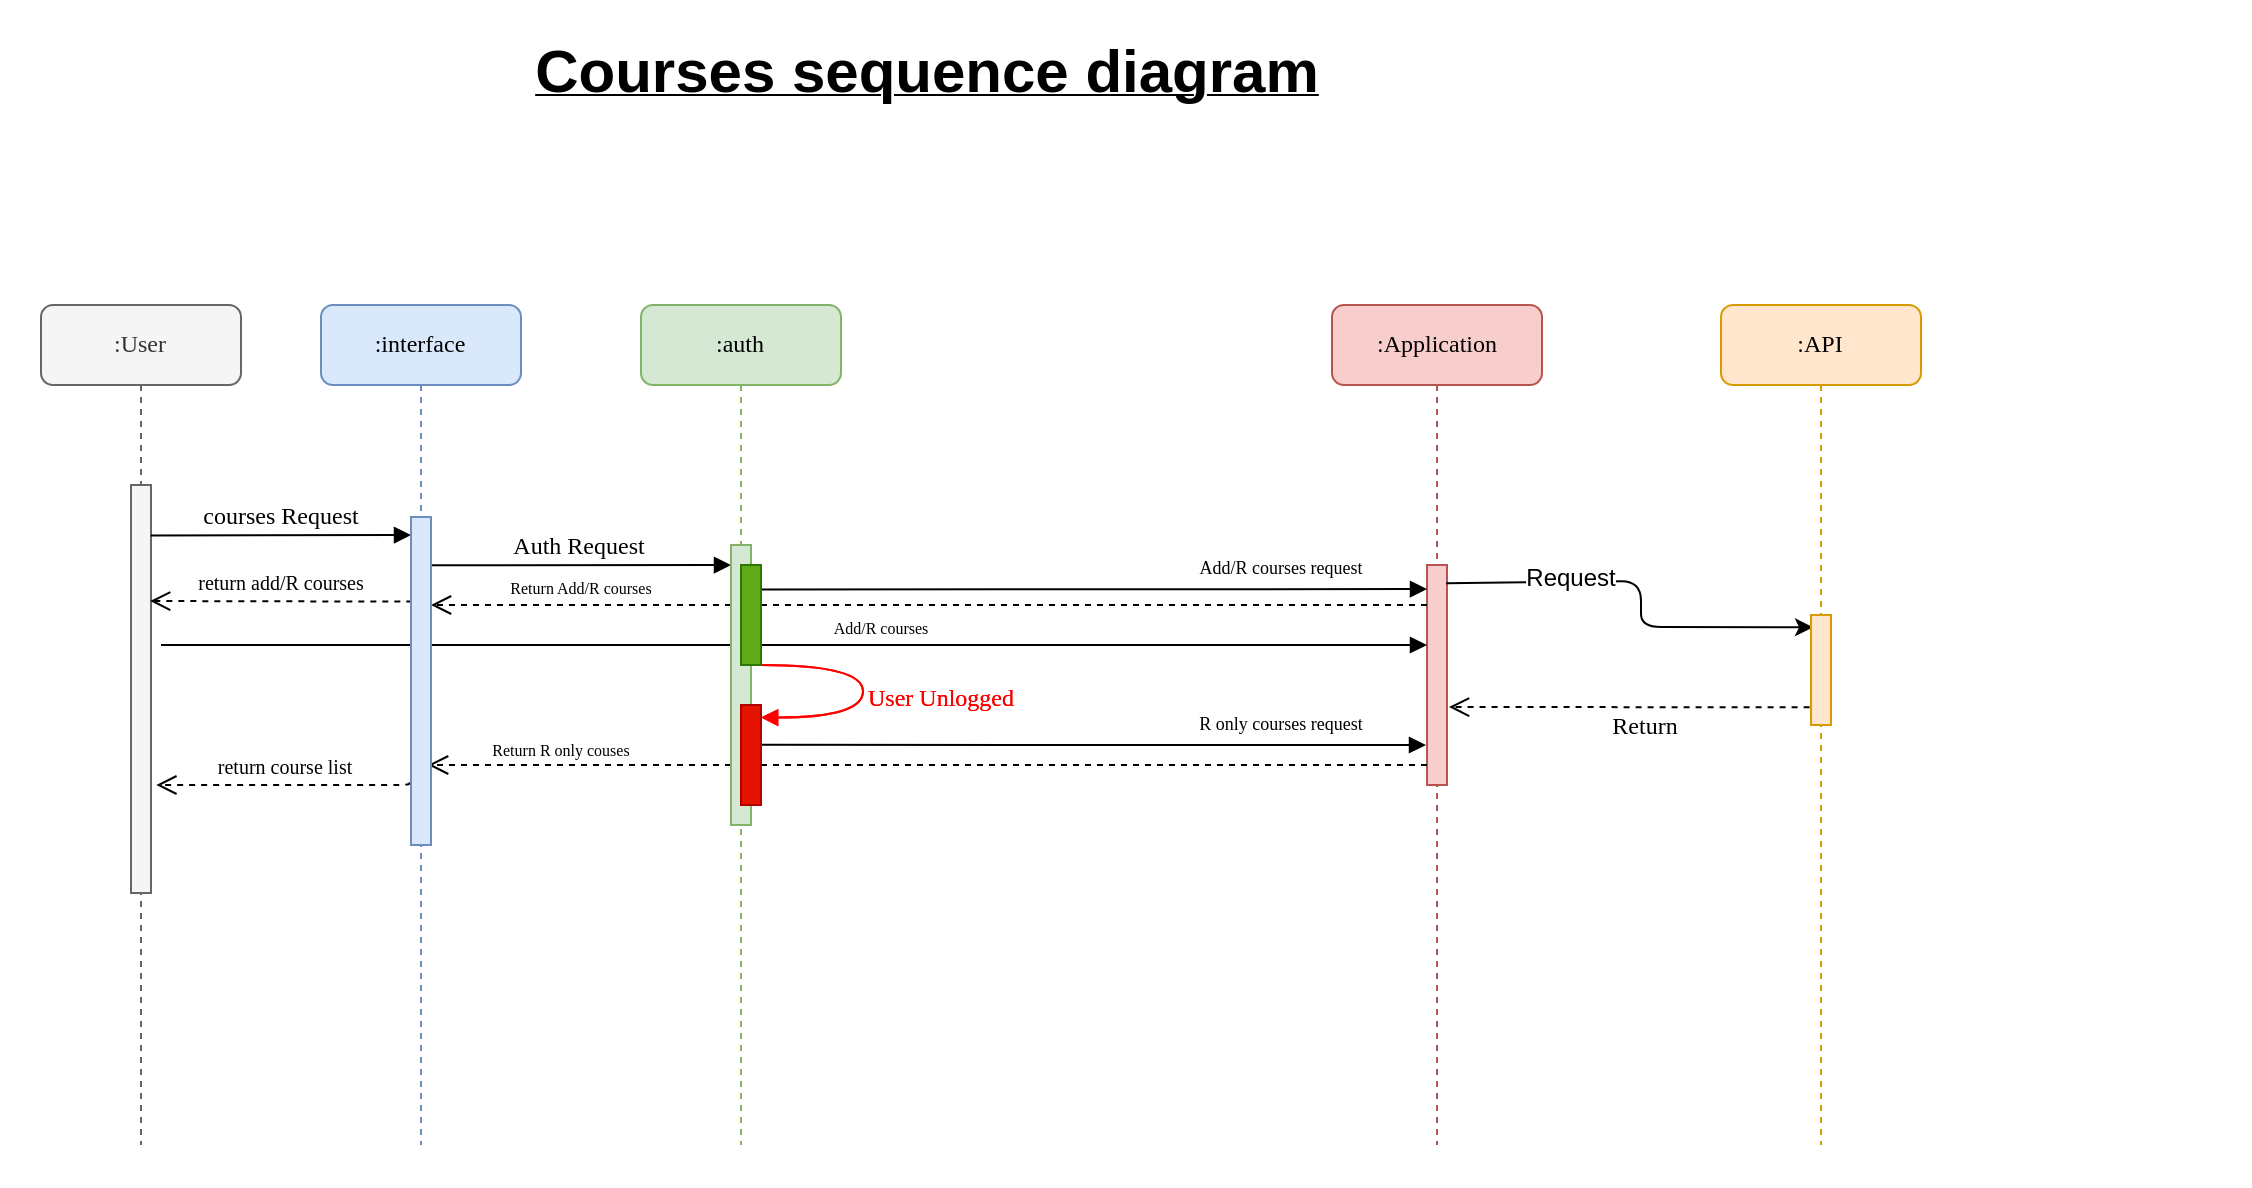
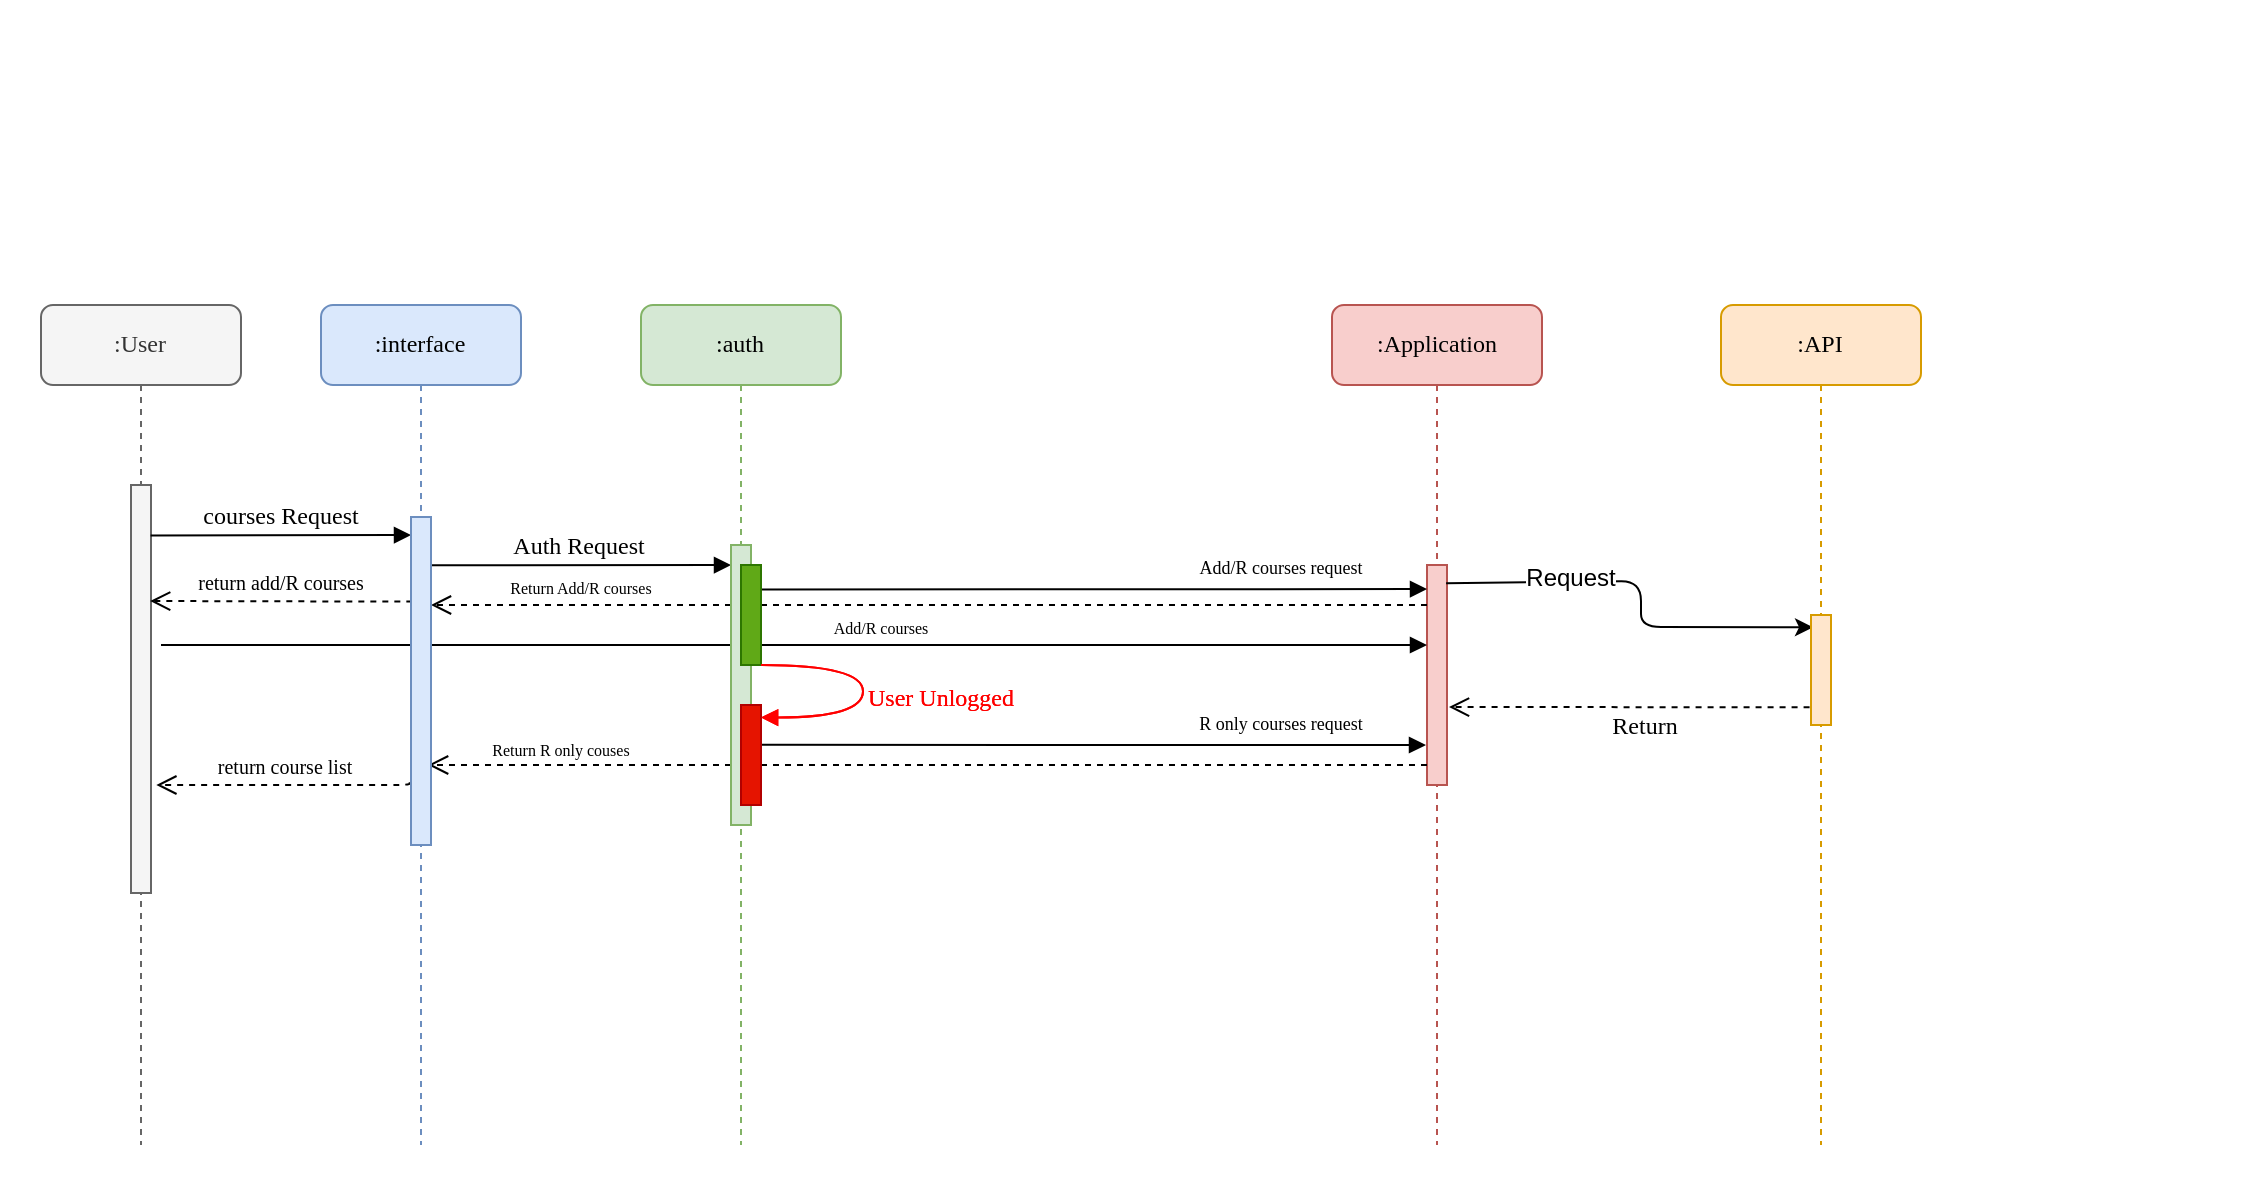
node "Courses sequence diagram": removed
